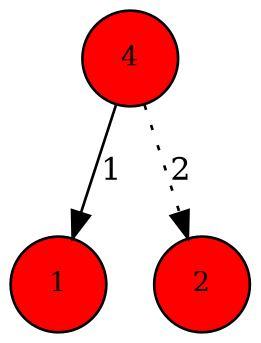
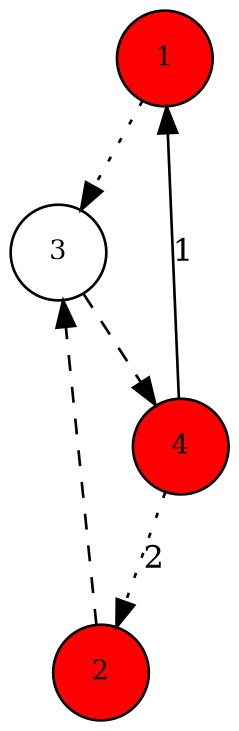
node "3": added
